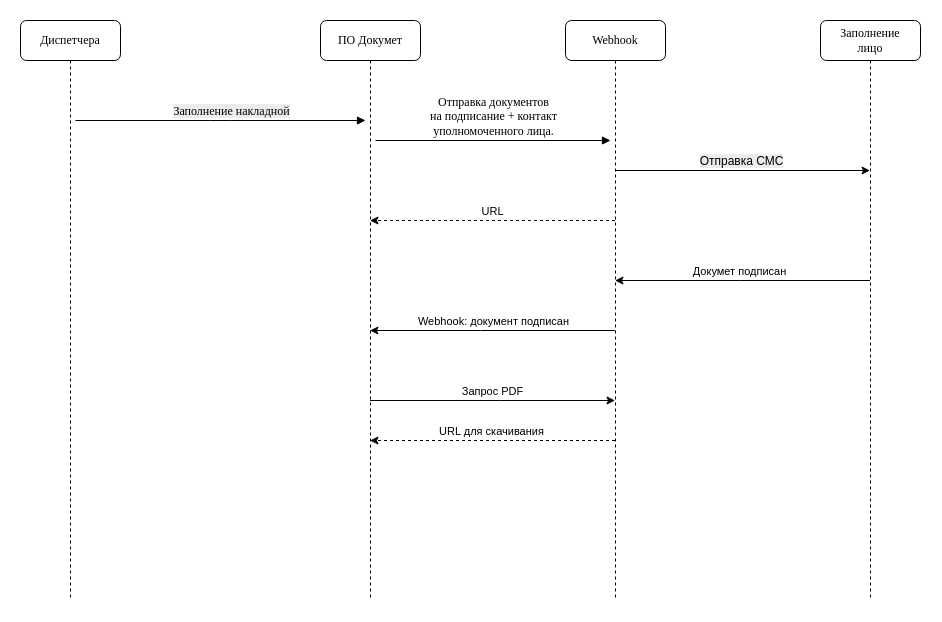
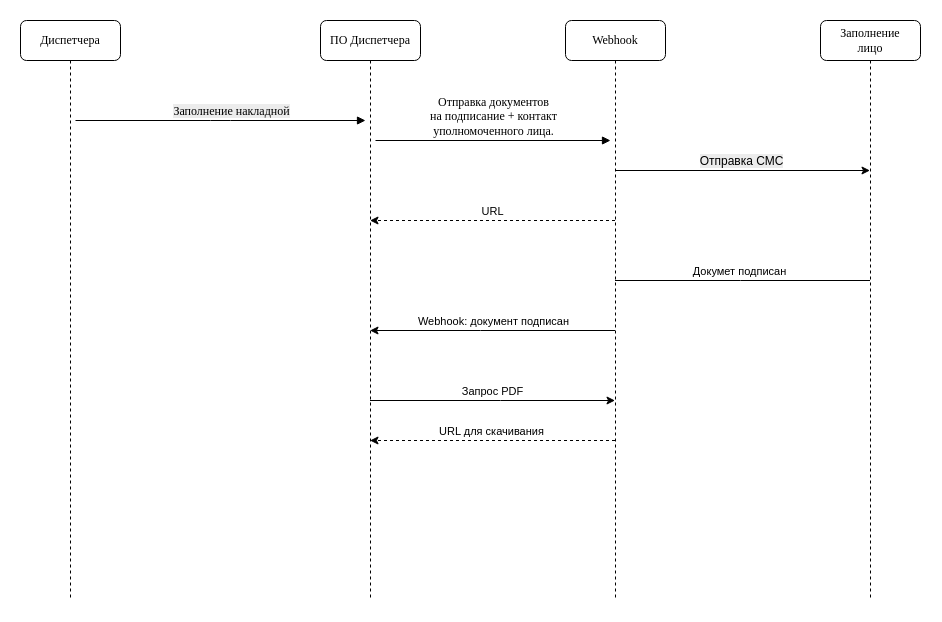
node "ПО Докумет": label "ПО Докумет" -> "ПО Диспетчера"
edge "Заполнение лицо" -> "Webhook": arrowhead classic -> none
